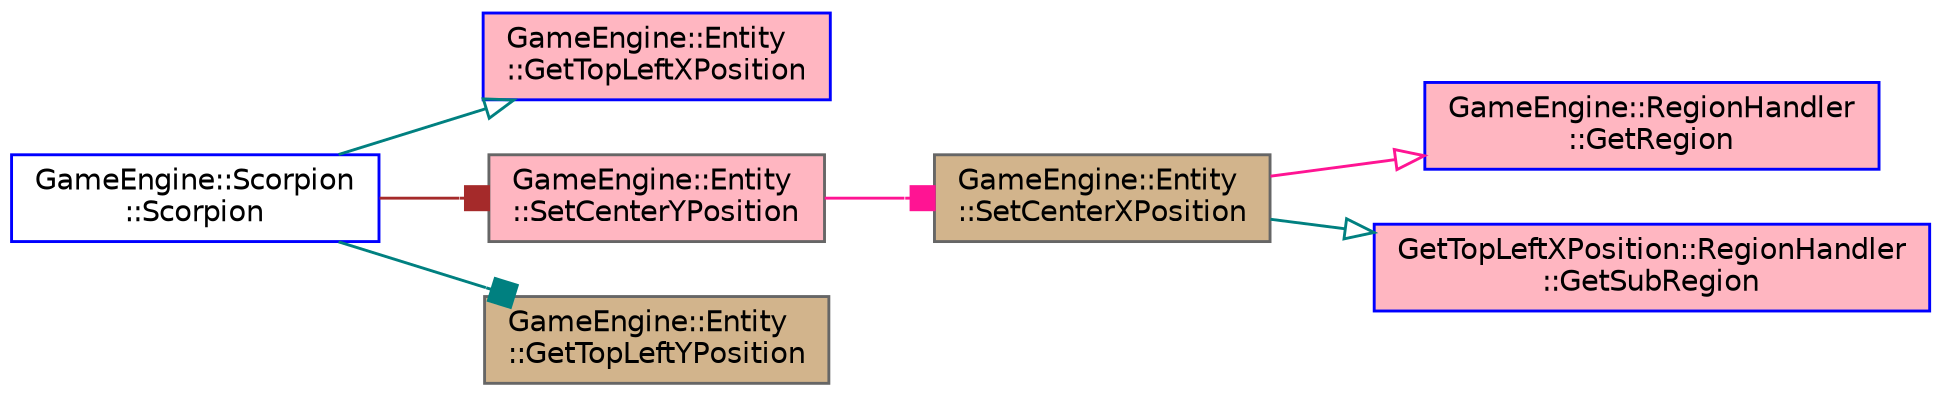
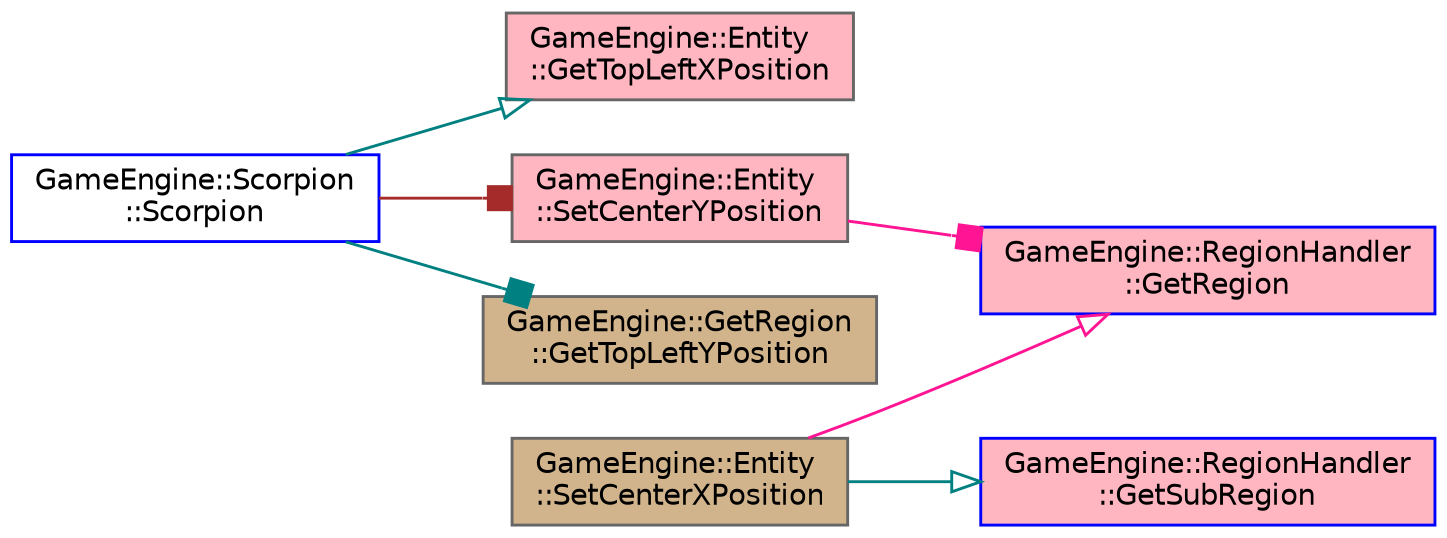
node "GameEngine::Entity ::GetTopLeftXPosition": color blue -> gray40
edge "GameEngine::Entity ::SetCenterYPosition" -> "GameEngine::Entity ::SetCenterXPosition": now "GameEngine::Entity ::SetCenterYPosition" -> "GameEngine::RegionHandler ::GetRegion"
node "GetTopLeftXPosition::RegionHandler ::GetSubRegion": label "GetTopLeftXPosition::RegionHandler ::GetSubRegion" -> "GameEngine::RegionHandler ::GetSubRegion"
node "GameEngine::Entity ::GetTopLeftYPosition": label "GameEngine::Entity ::GetTopLeftYPosition" -> "GameEngine::GetRegion ::GetTopLeftYPosition"
